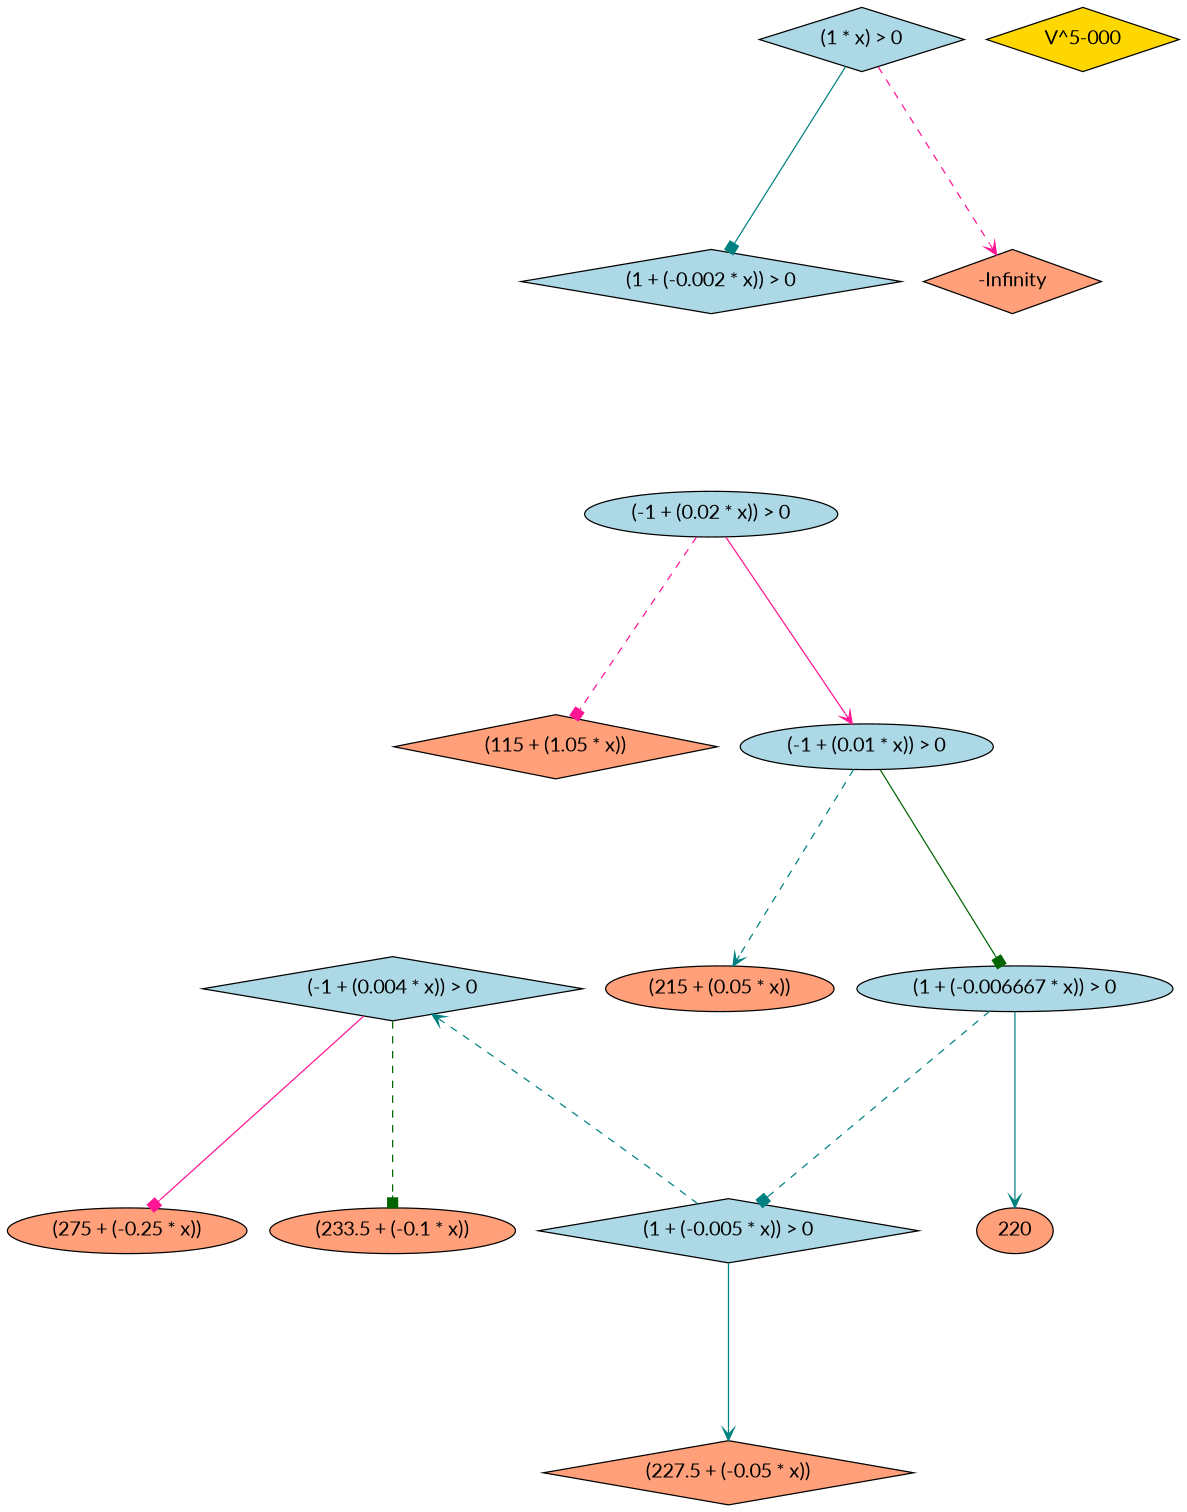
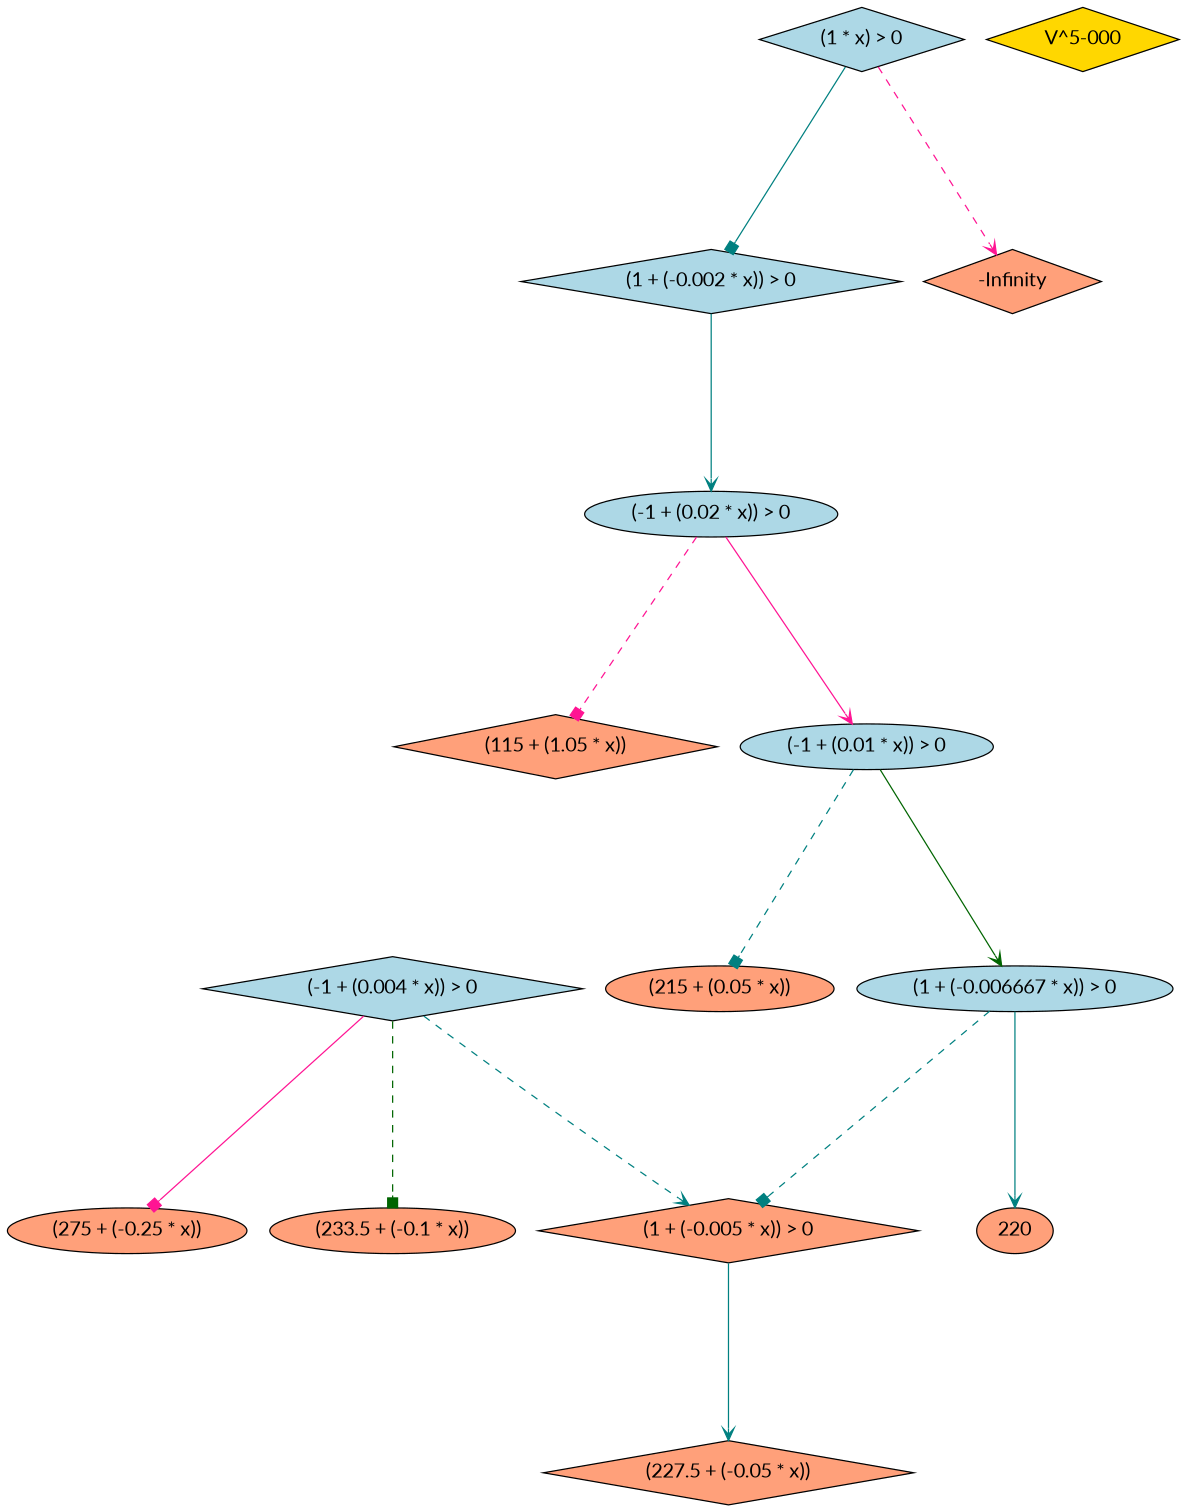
edge "(1 + (-0.002 * x)) > 0" -> "(-1 + (0.02 * x)) > 0": added
edge "(-1 + (0.01 * x)) > 0" -> "(215 + (0.05 * x))": arrowhead vee -> box
edge "(-1 + (0.01 * x)) > 0" -> "(1 + (-0.006667 * x)) > 0": arrowhead box -> vee
edge "(1 + (-0.005 * x)) > 0" -> "(-1 + (0.004 * x)) > 0": reversed
node "(1 + (-0.005 * x)) > 0": fillcolor lightblue -> lightsalmon
